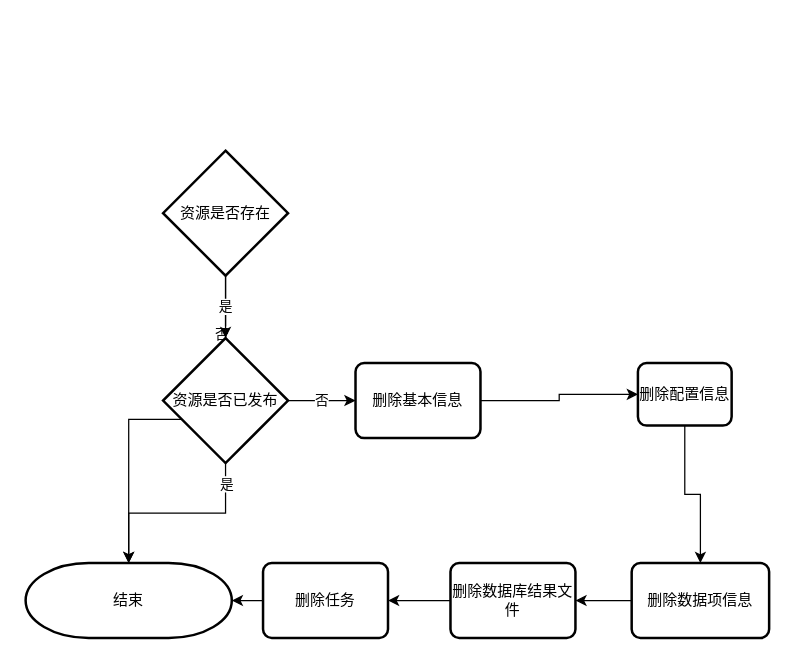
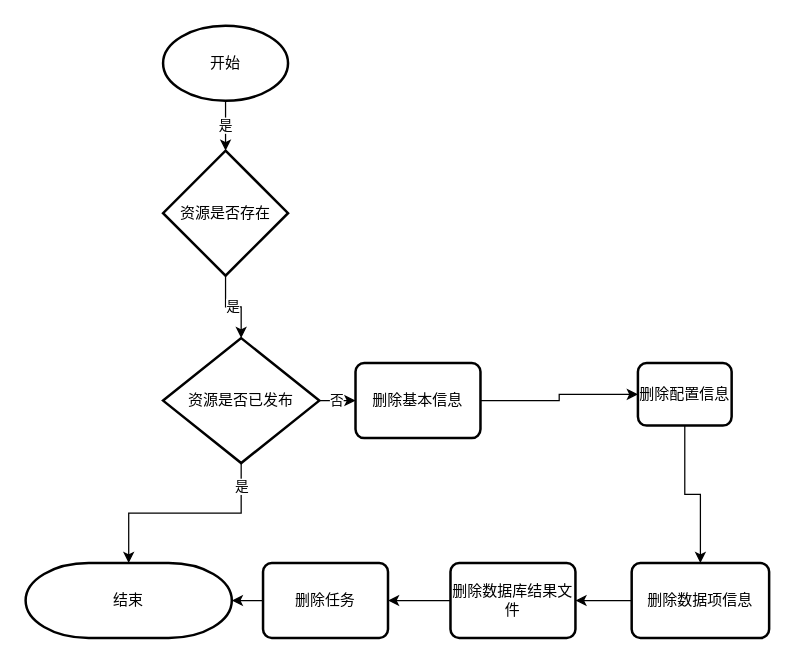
node "开始": added
edge "开始" -> "资源是否存在": added, label "是"
node "资源是否已发布": size 125x125 -> 156x125
edge "资源是否存在" -> "结束": removed, label "否"
